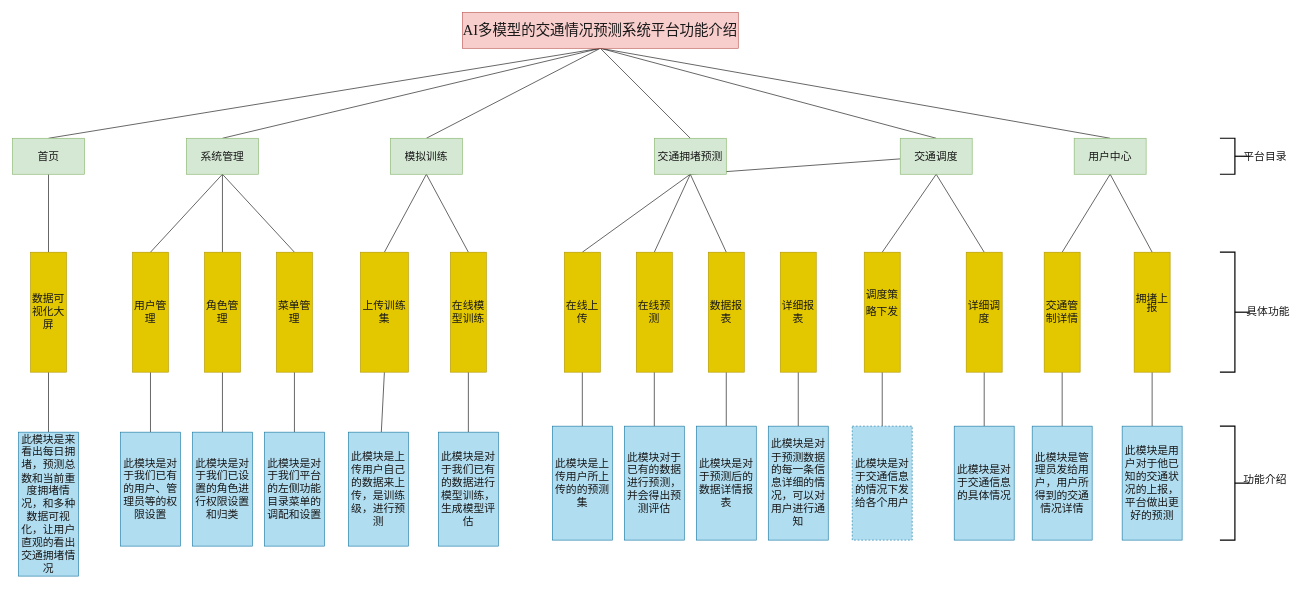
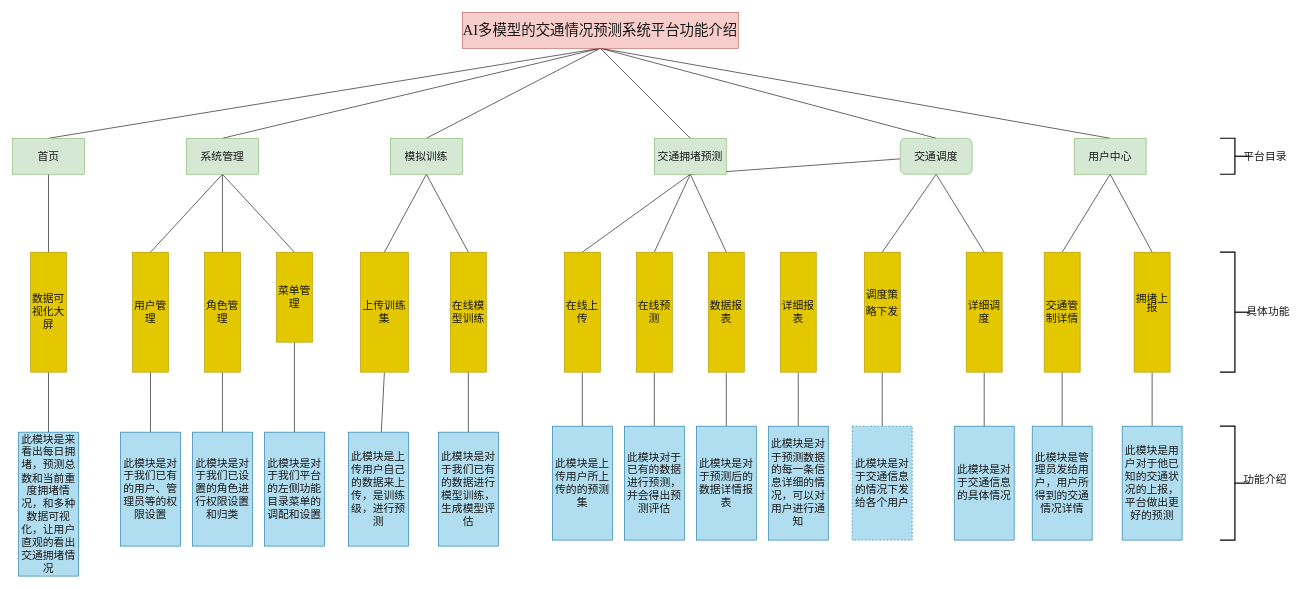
node "交通调度": shape rectangle -> rounded rectangle
node "菜单管理": size 36x120 -> 36x90
